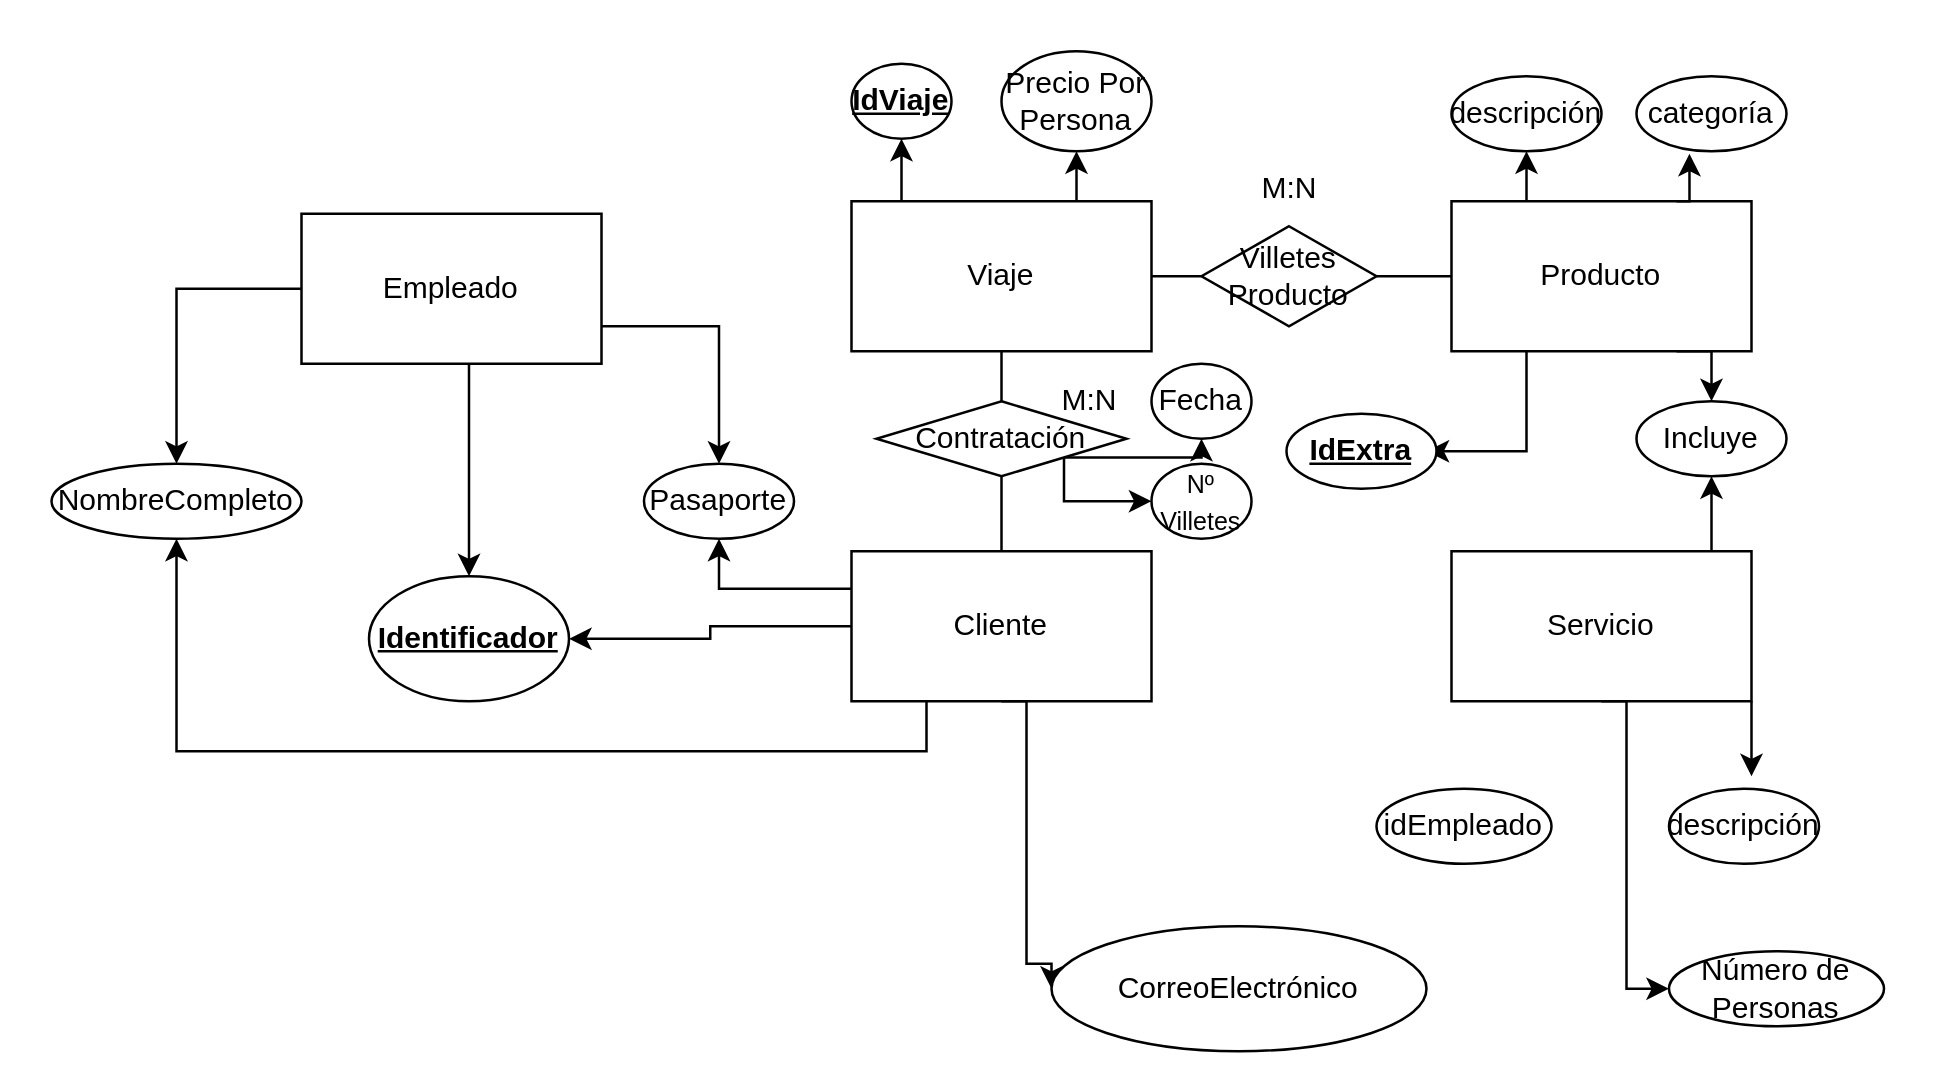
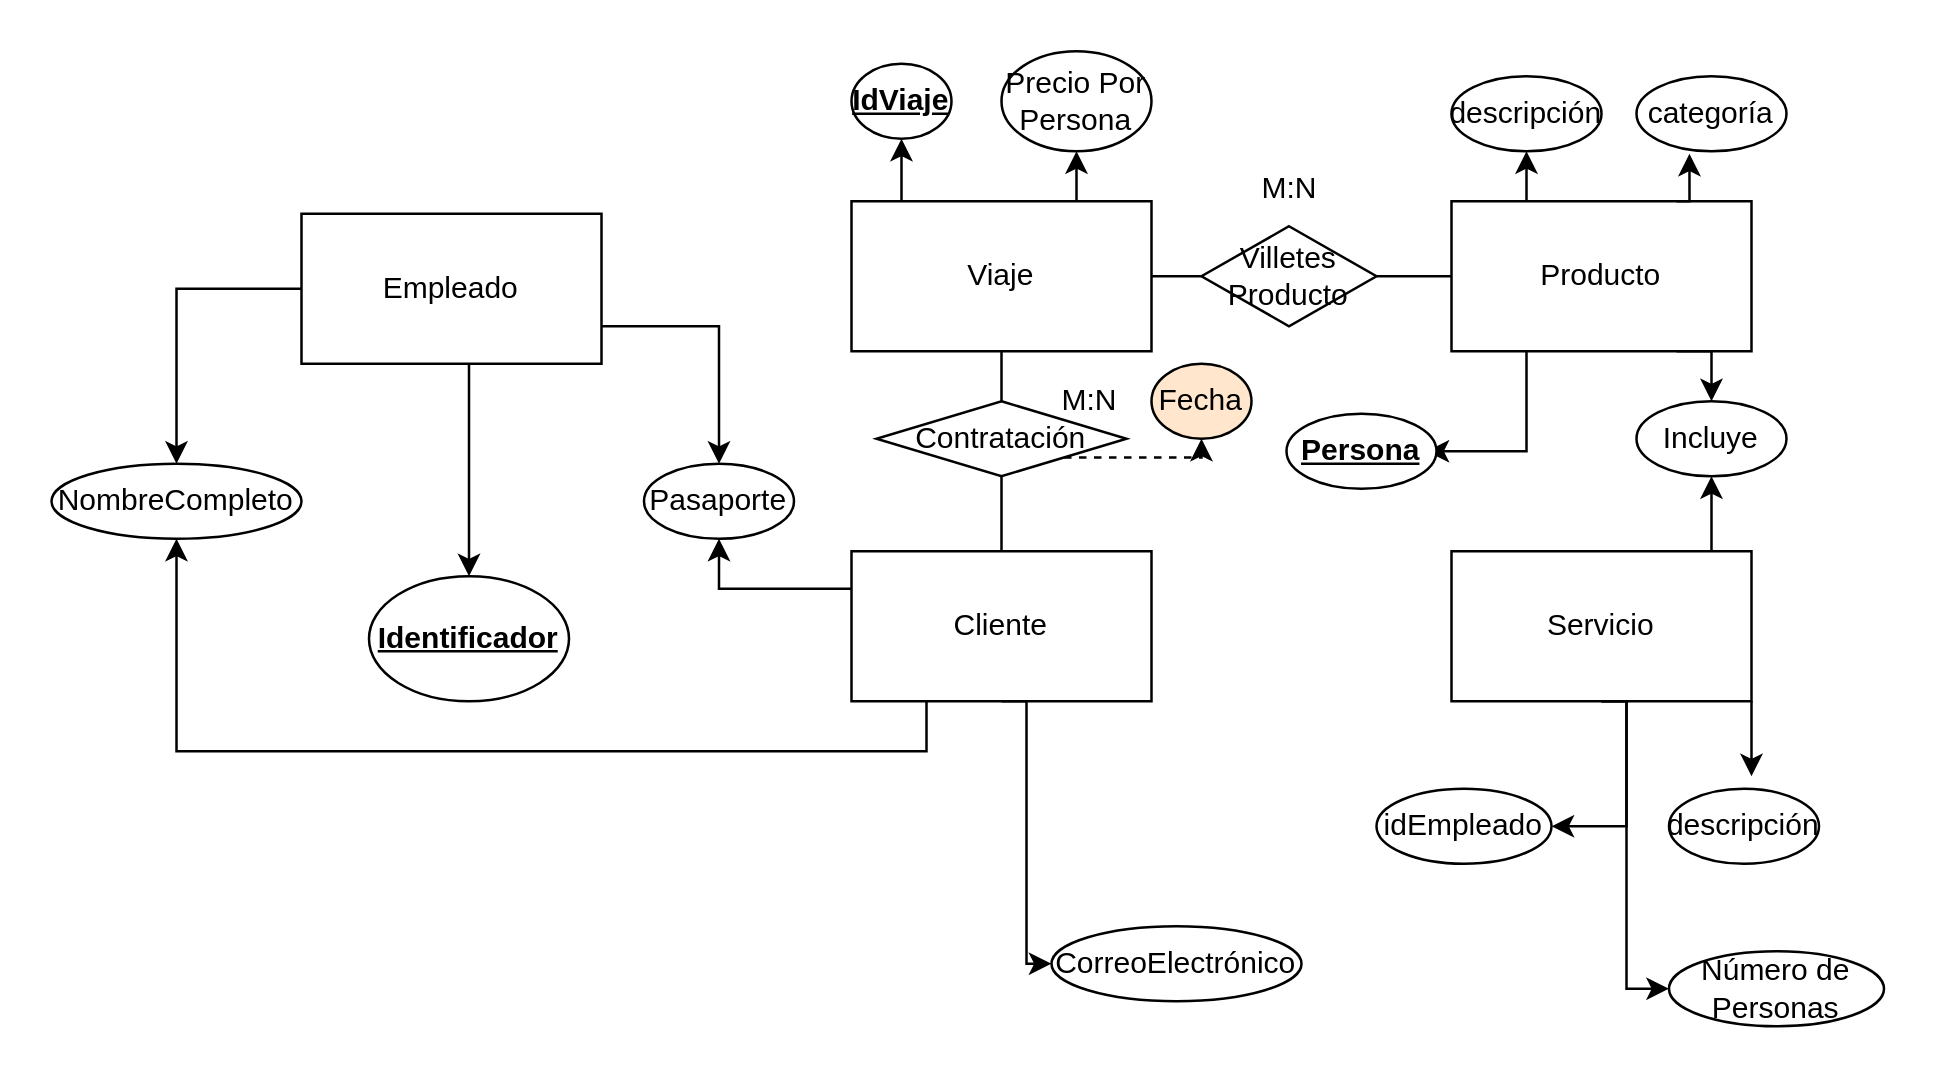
node "Fecha": fillcolor #ffffff -> #ffe6cc
node "IdExtra": label "IdExtra" -> "Persona"
edge "Contratación" -> "Fecha": style solid -> dashed
edge "Contratación" -> "Nº Villetes": removed
node "Nº Villetes": removed
edge "Cliente" -> "Identificador": removed
edge "Servicio" -> "idEmpleado": added
node "CorreoElectrónico": size 375x125 -> 250x75
